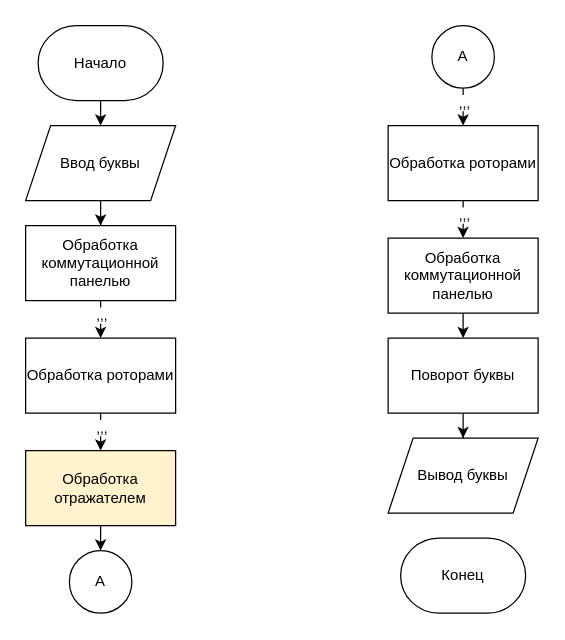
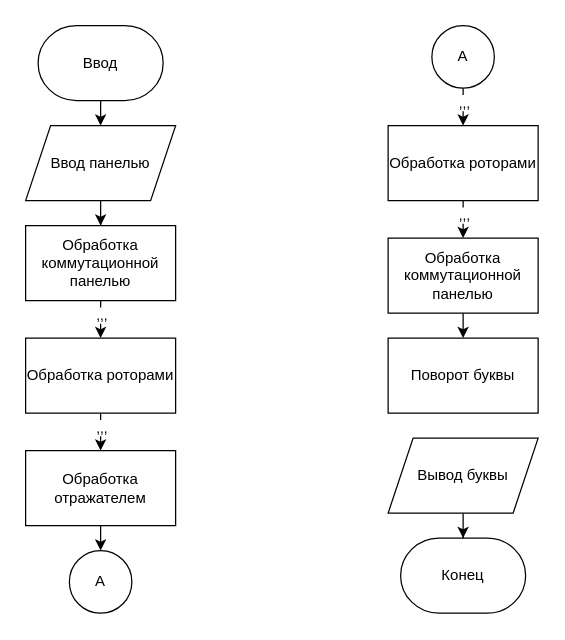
node "Начало": label "Начало" -> "Ввод"
node "Ввод буквы": label "Ввод буквы" -> "Ввод панелью"
edge "Поворот буквы" -> "Вывод буквы": removed
node "Обработка отражателем": fillcolor #fff2cc -> #ffffff
edge "Вывод буквы" -> "Конец": added
